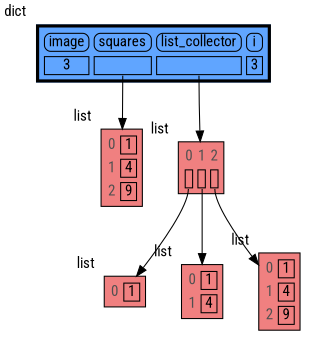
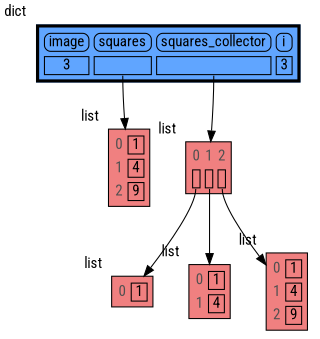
node "image": text "list_collector" -> "squares_collector"
